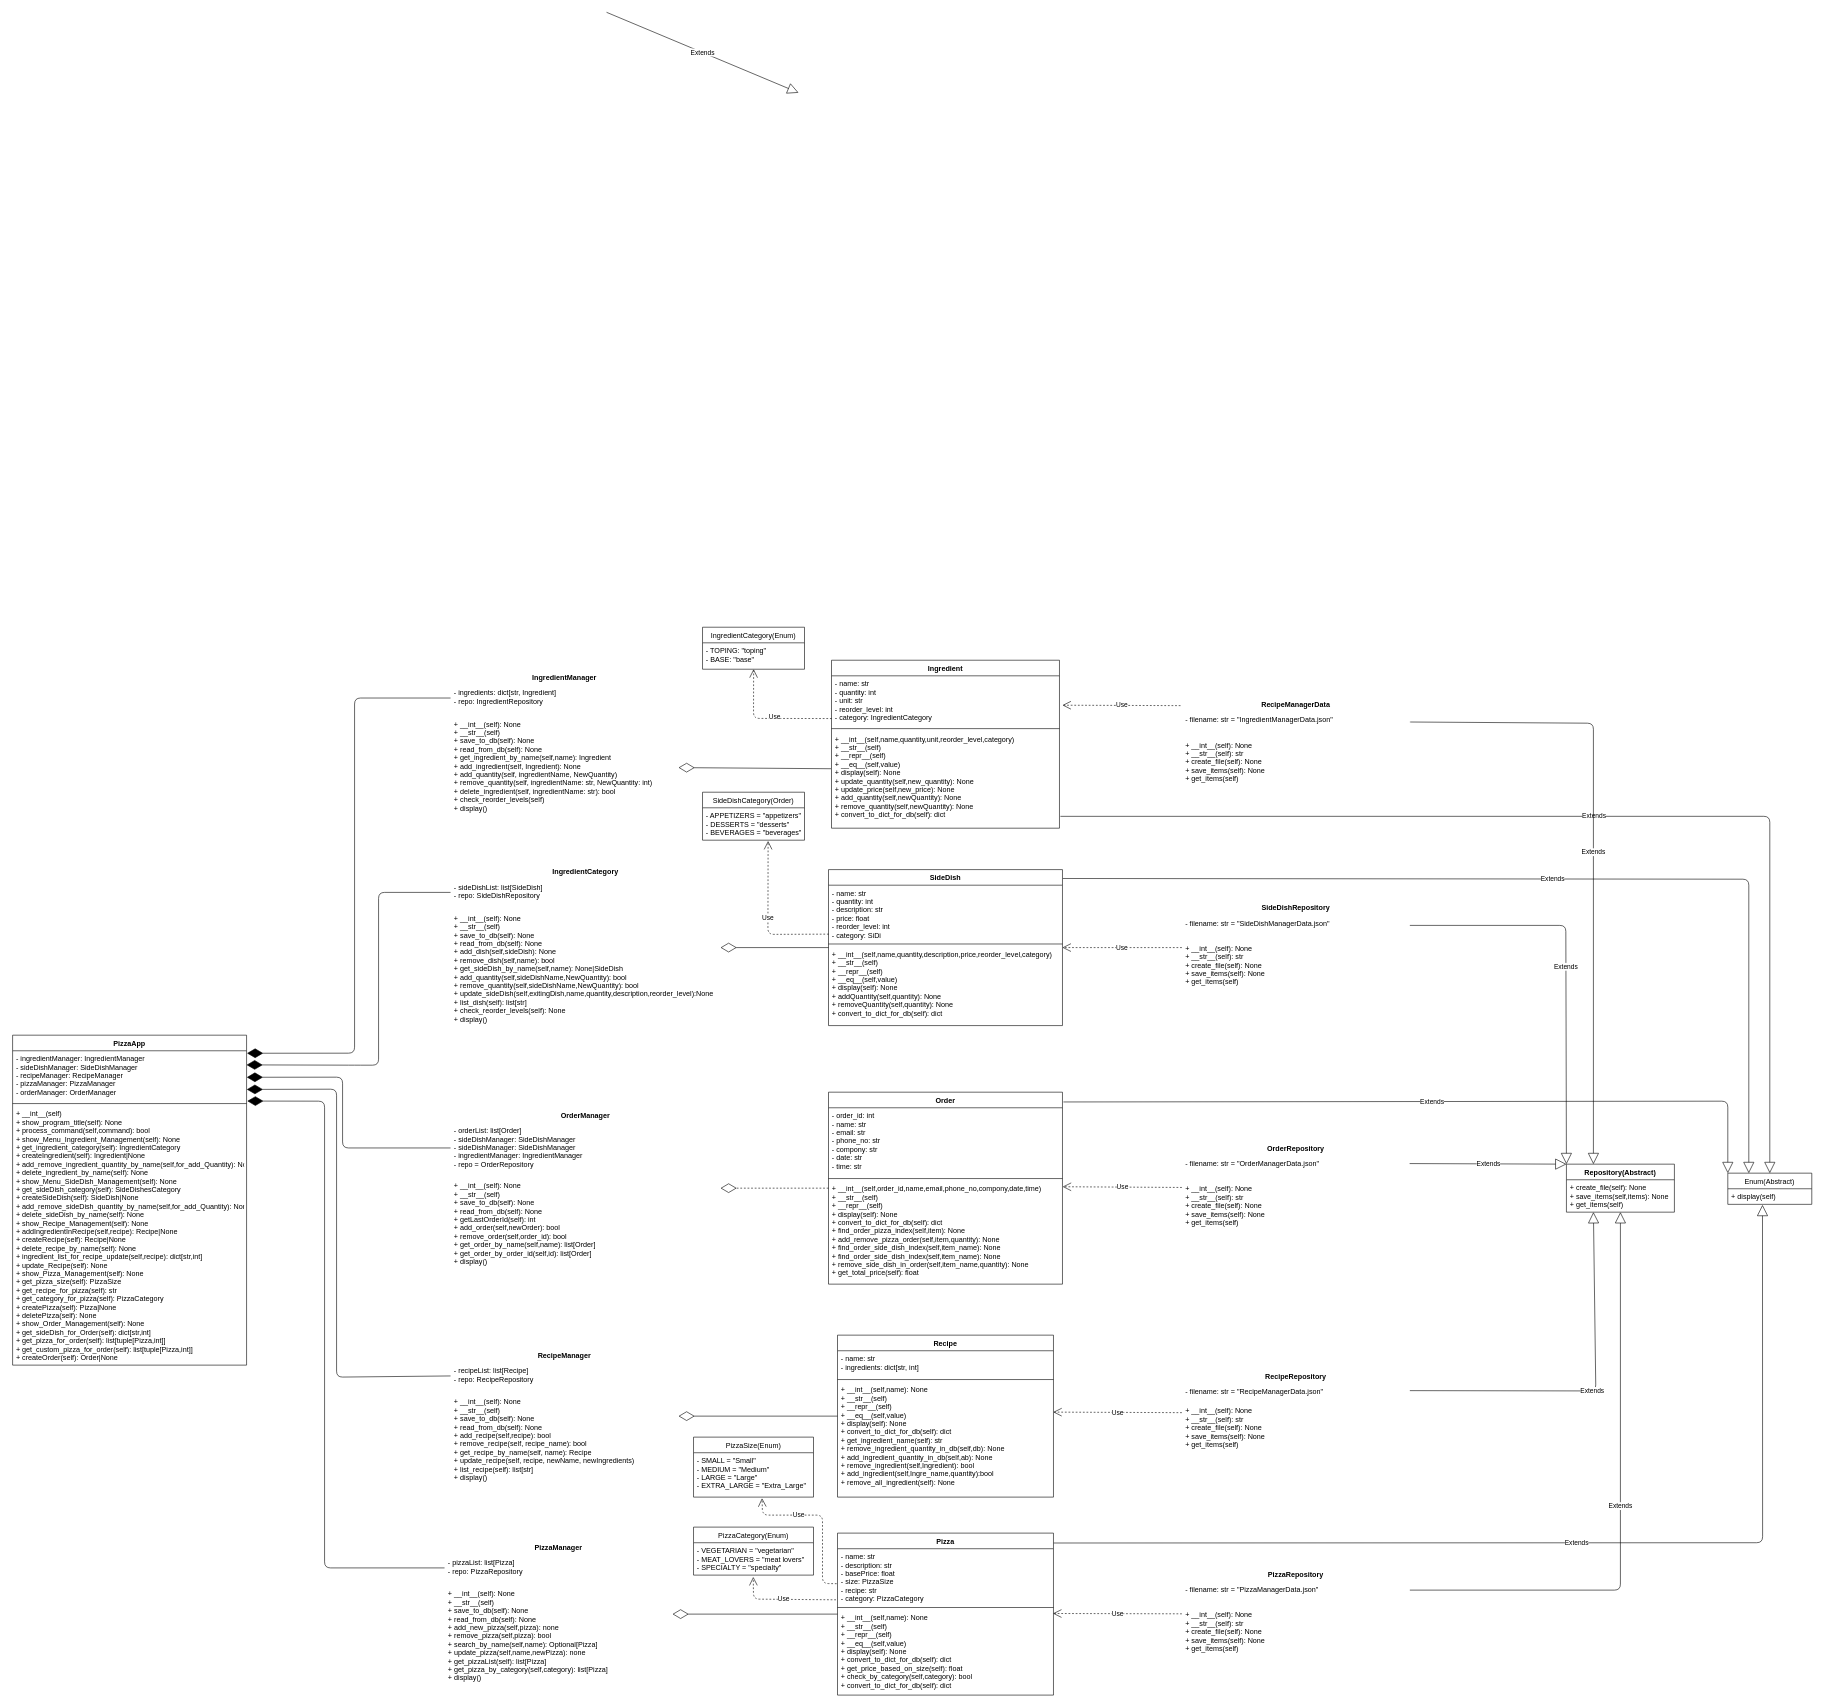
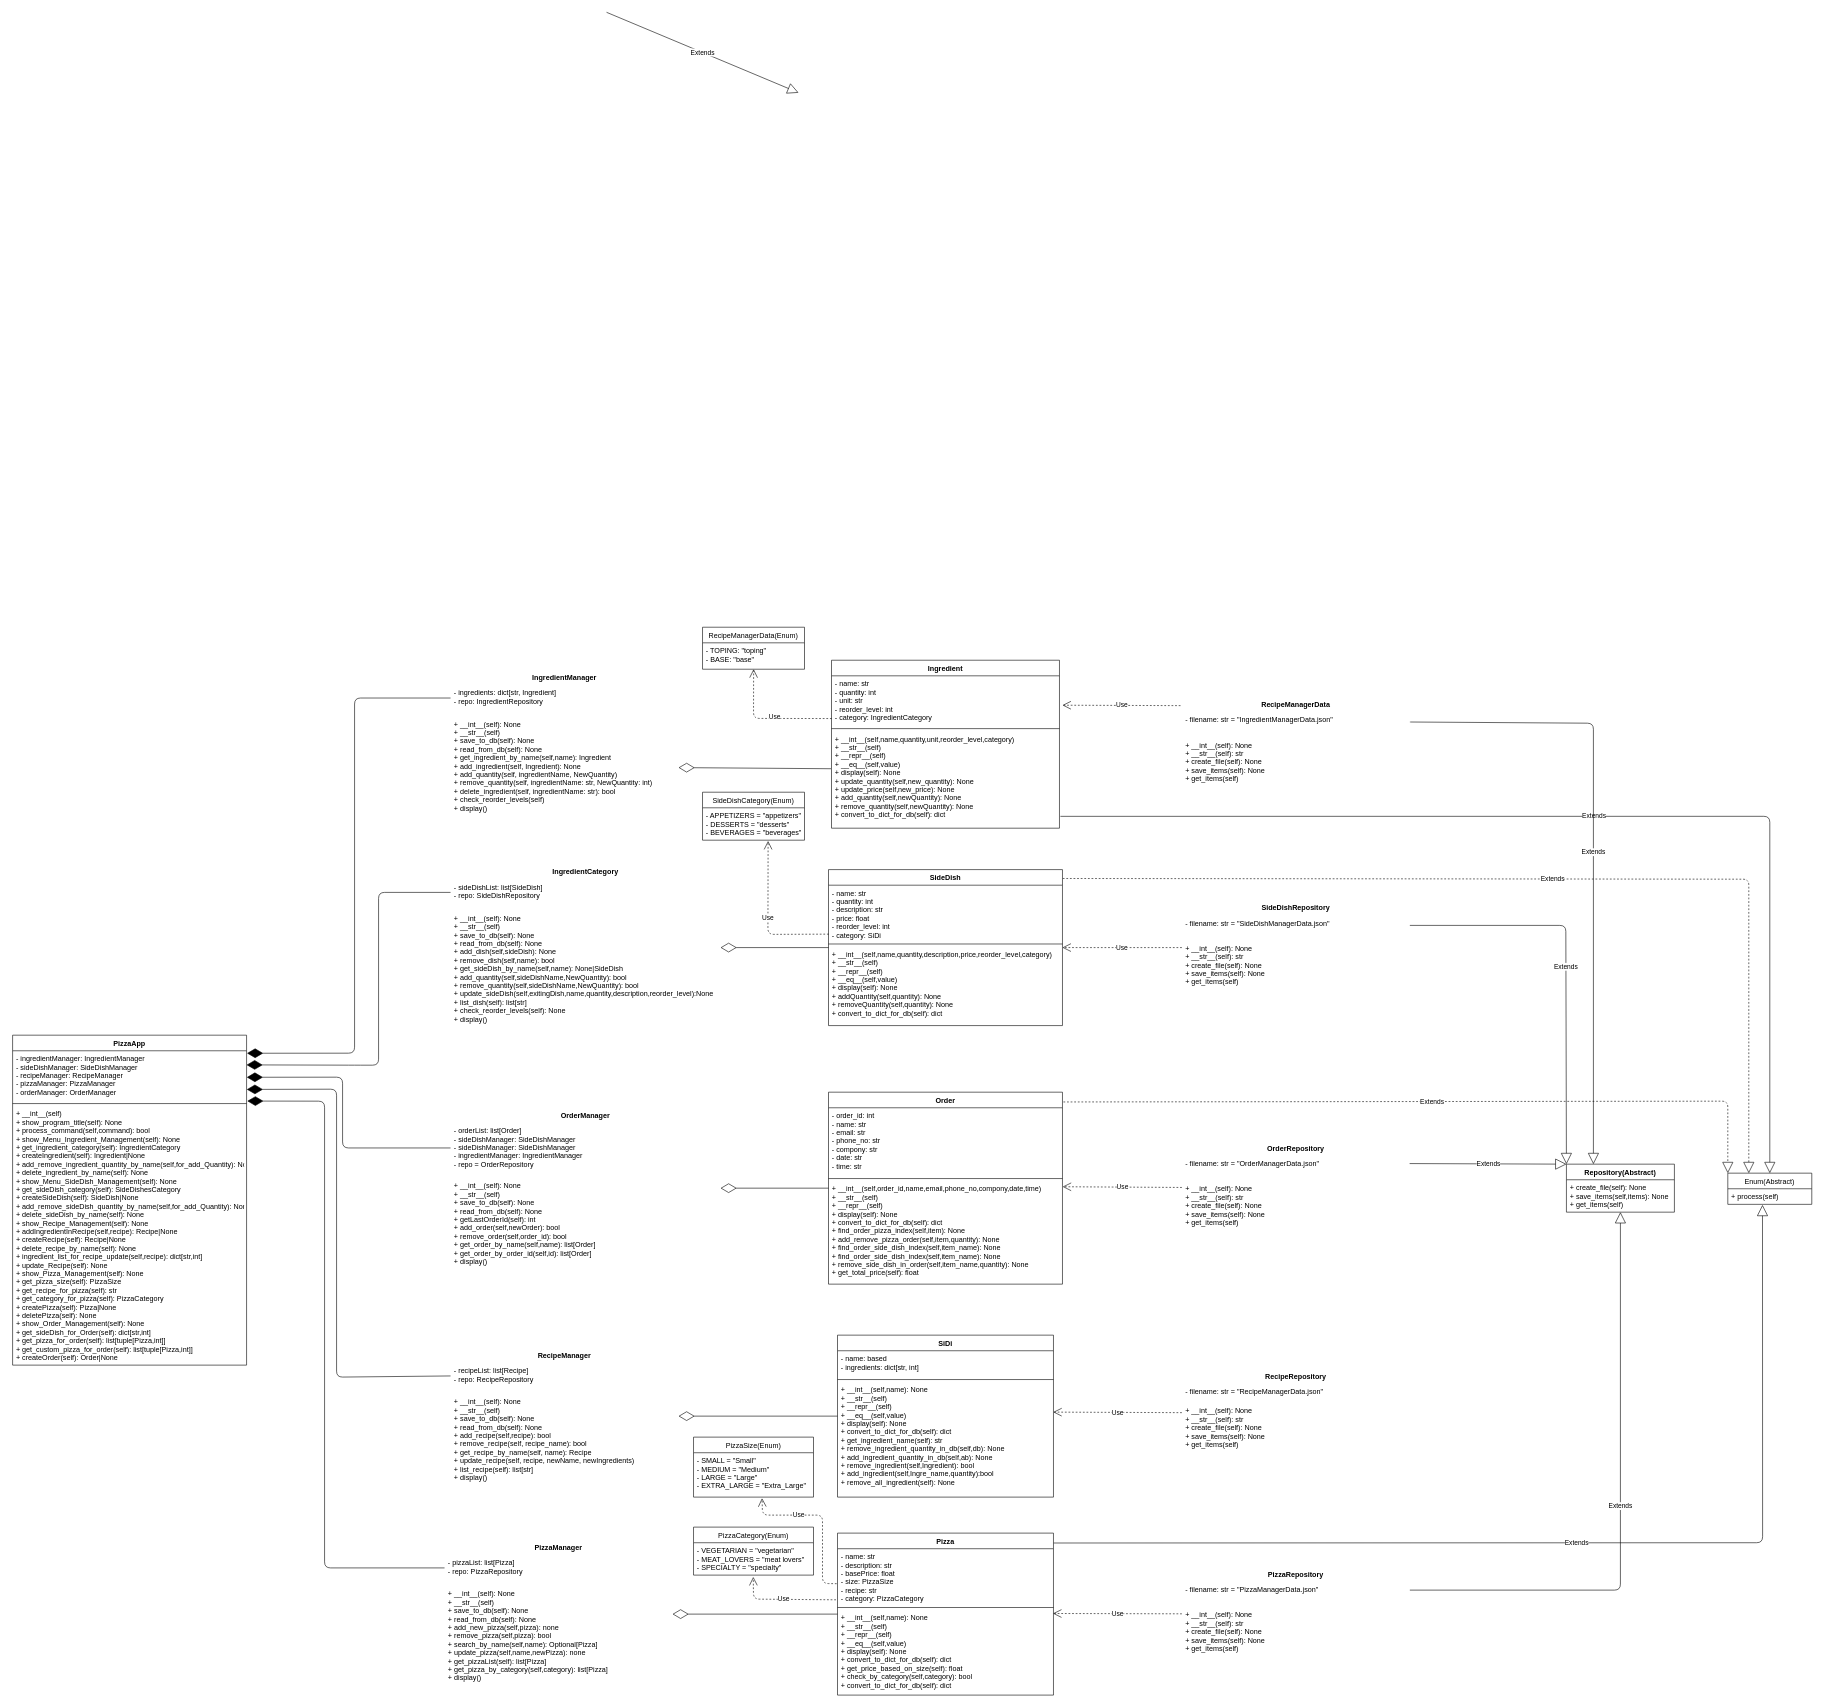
node "IngredientCategory(Enum)": label "IngredientCategory(Enum)" -> "RecipeManagerData(Enum)"
node "SideDishCategory(Order)": label "SideDishCategory(Order)" -> "SideDishCategory(Enum)"
edge "SideDish" -> "Enum(Abstract)": style solid -> dashed
edge "Order" -> "Enum(Abstract)": style solid -> dashed
edge "Order" -> "OrderManager": style dashed -> solid
node "+ display(self)": label "+ display(self)" -> "+ process(self)"
node "Recipe": label "Recipe" -> "SiDi"
node "- name: str - ingredients: dict[str, int]": label "- name: str - ingredients: dict[str, int]" -> "- name: based - ingredients: dict[str, int]"
edge "RecipeRepository" -> "Repository(Abstract)": removed, label "Extends"
